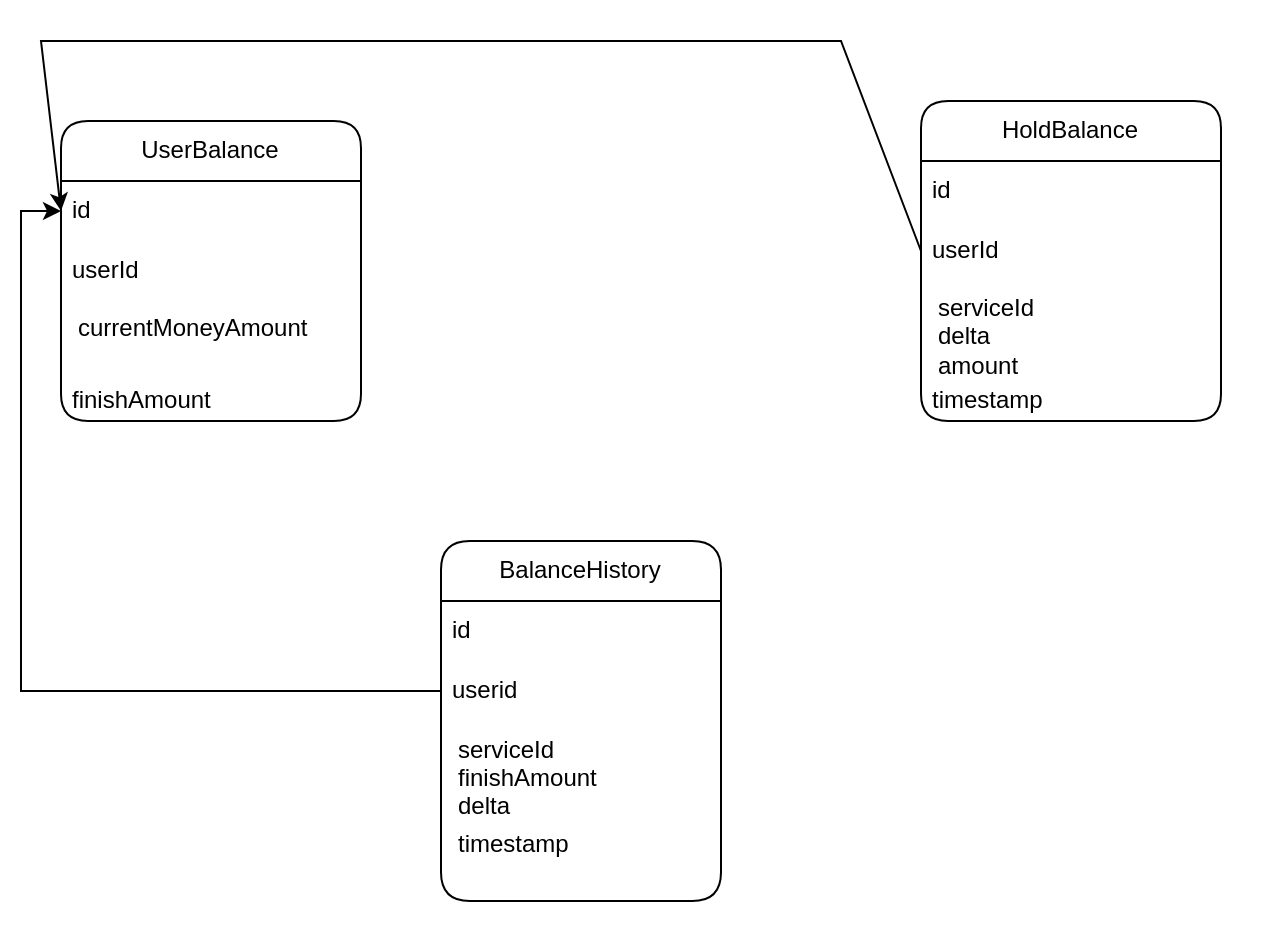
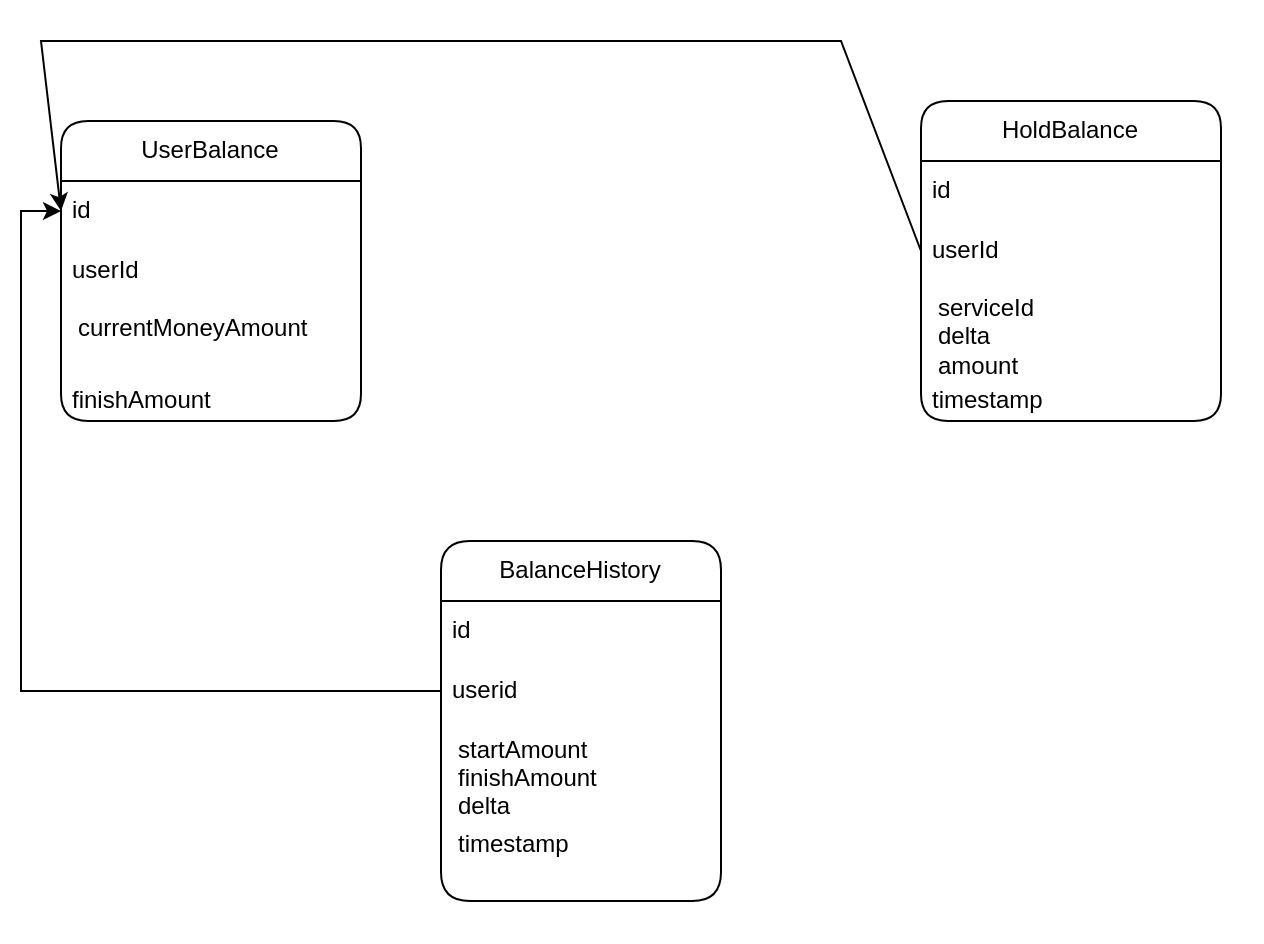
node "serviceId finishAmount delta timestamp": label "serviceId finishAmount delta timestamp" -> "startAmount finishAmount delta timestamp"
